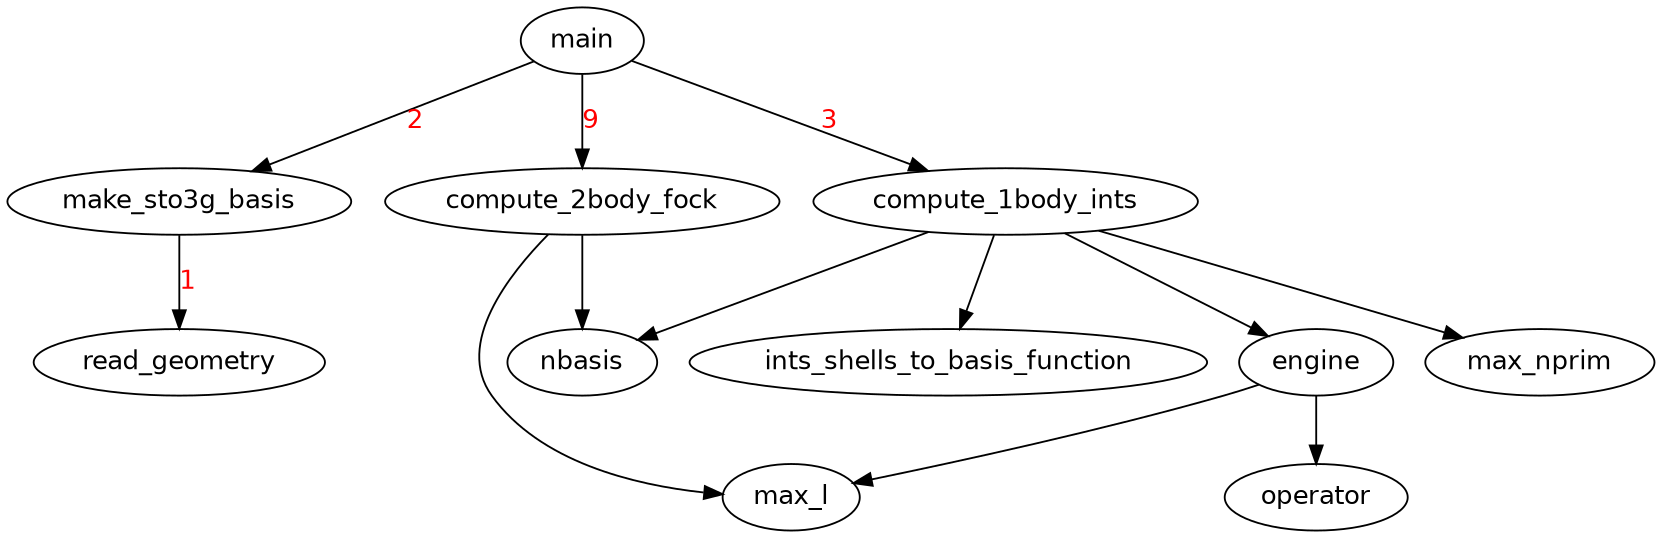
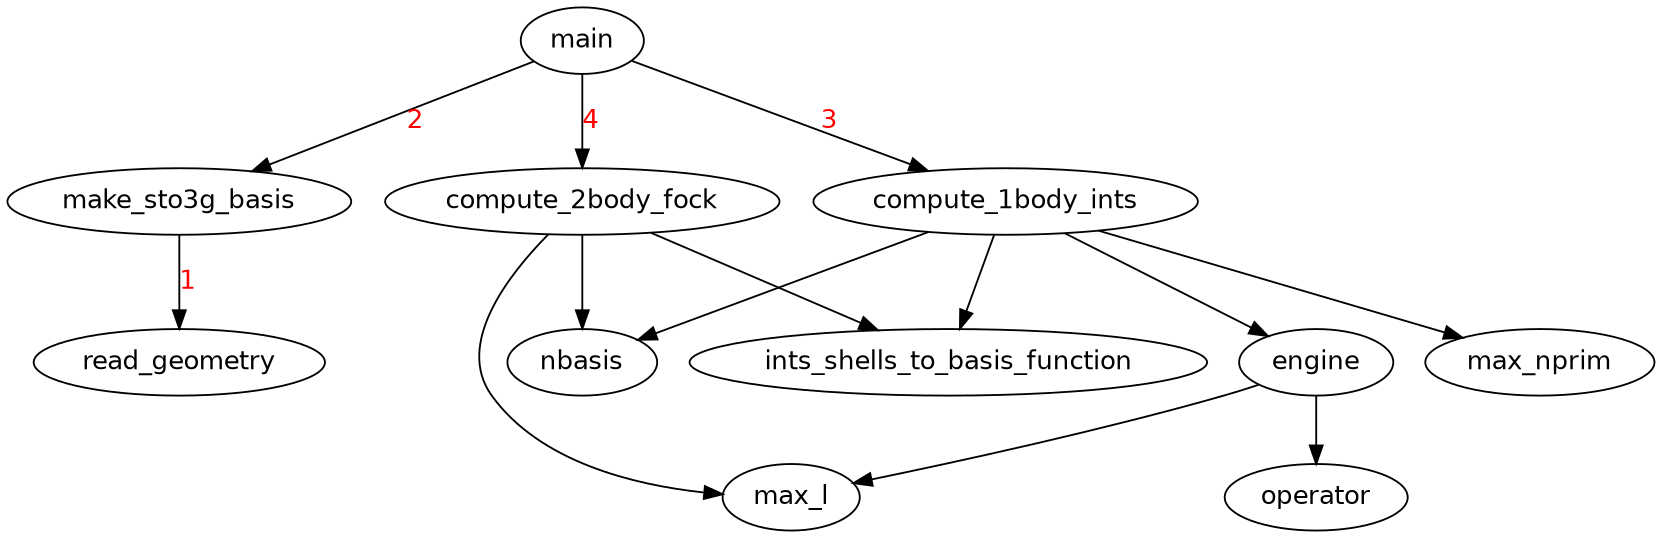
edge "main" -> "compute_2body_fock": label "9" -> "4"
edge "compute_2body_fock" -> "ints_shells_to_basis_function": added
